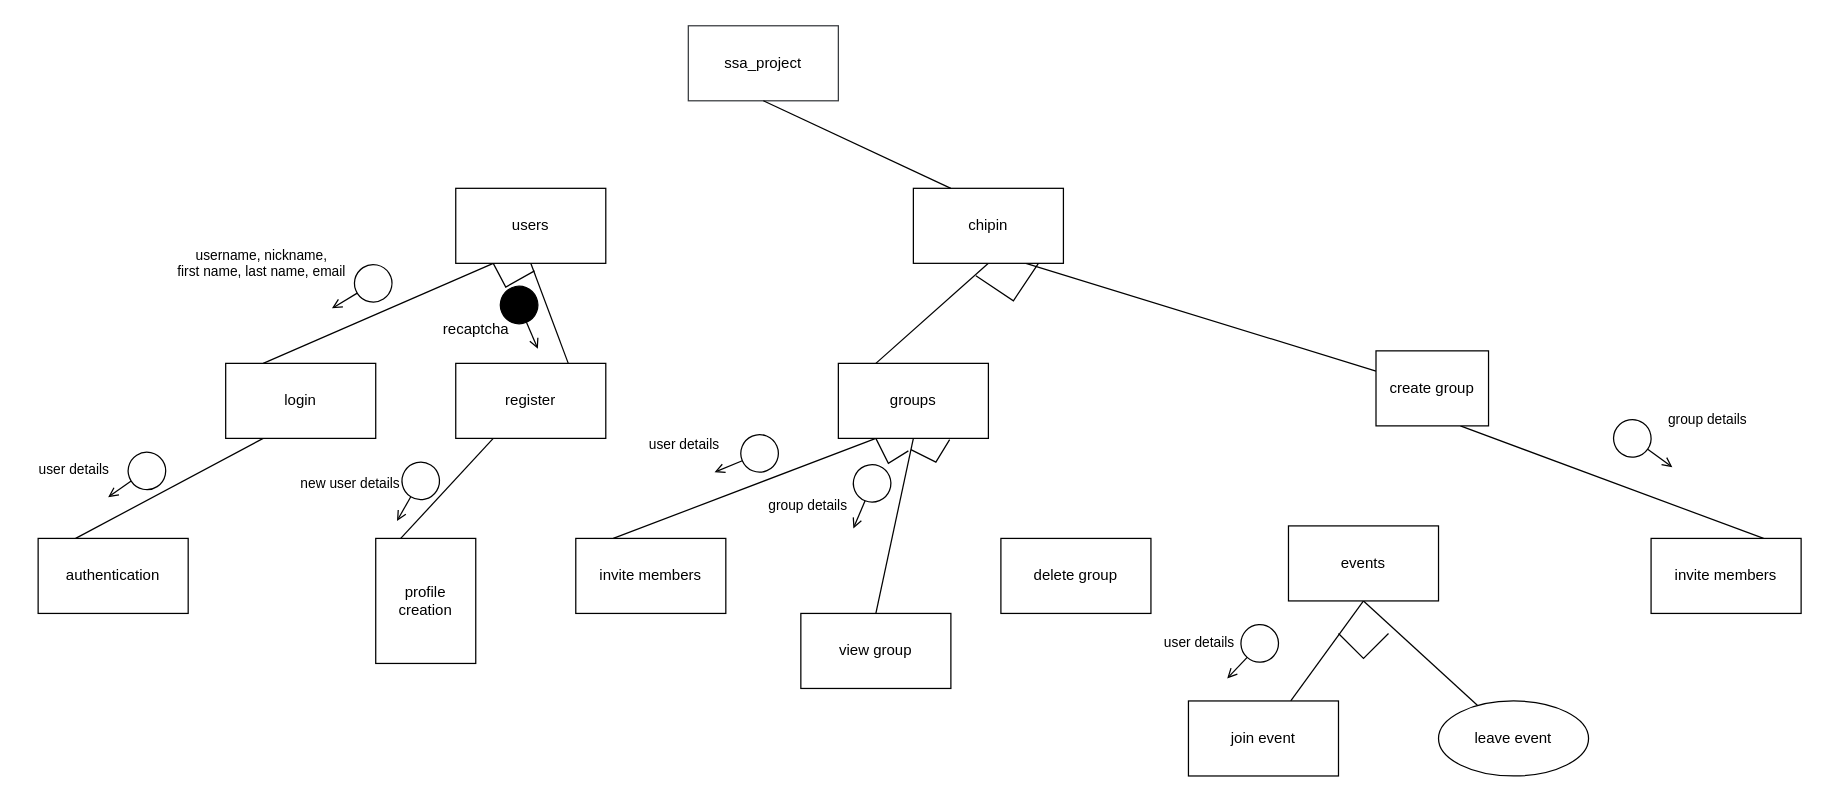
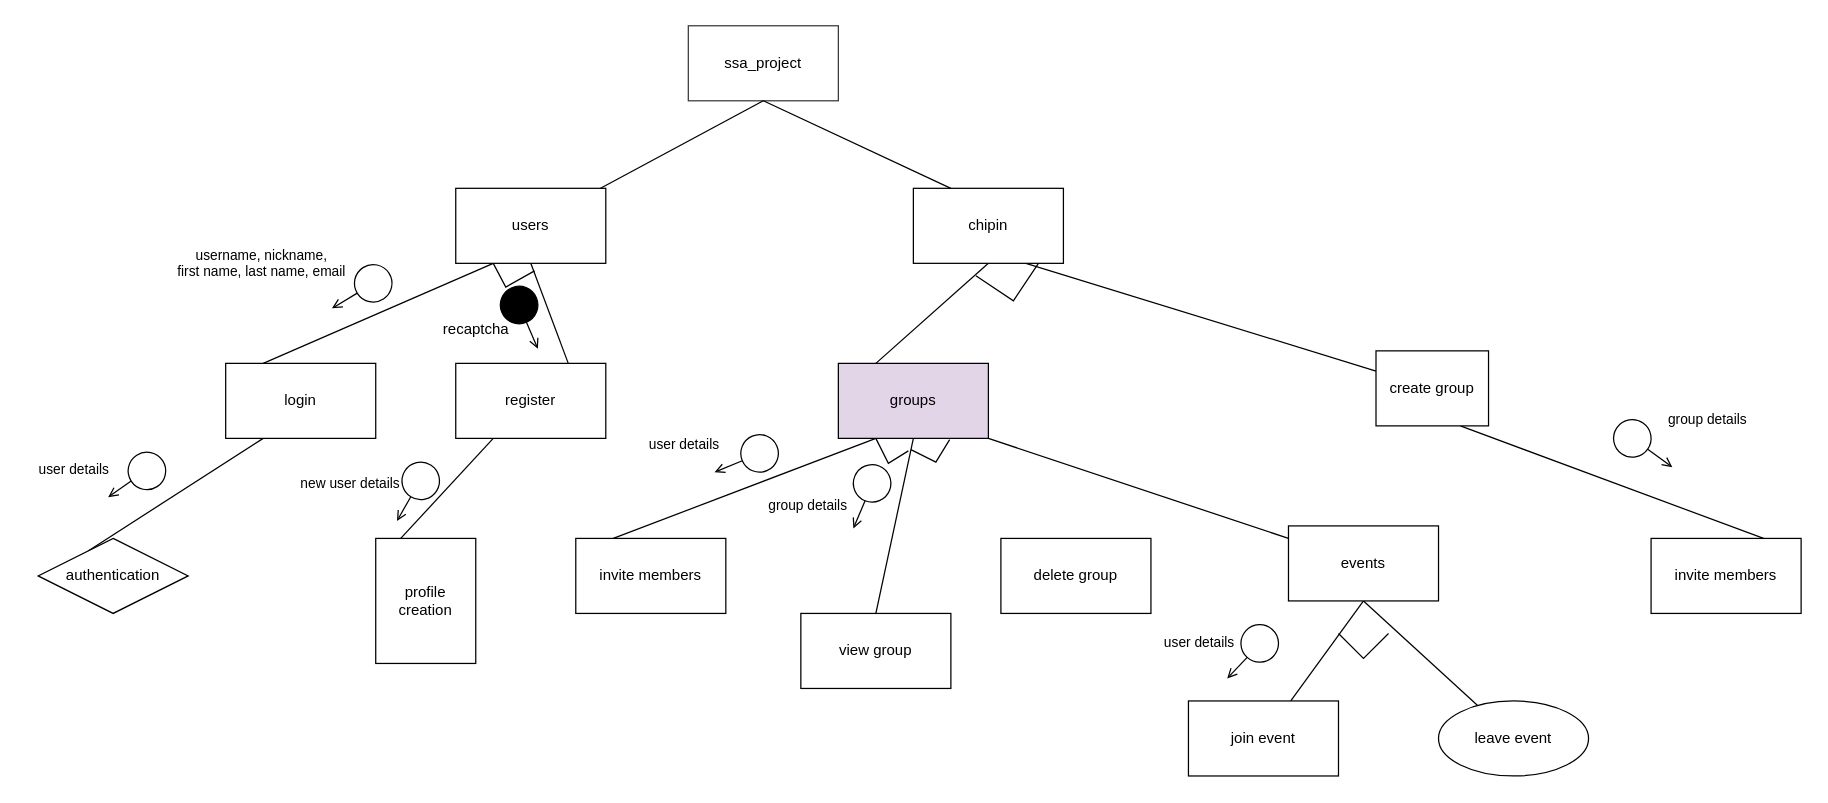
edge "ssa_project" -- "users": added
node "groups": fillcolor #ffffff -> #e1d5e7
edge "groups" -- "events": added
node "authentication": shape rectangle -> diamond
